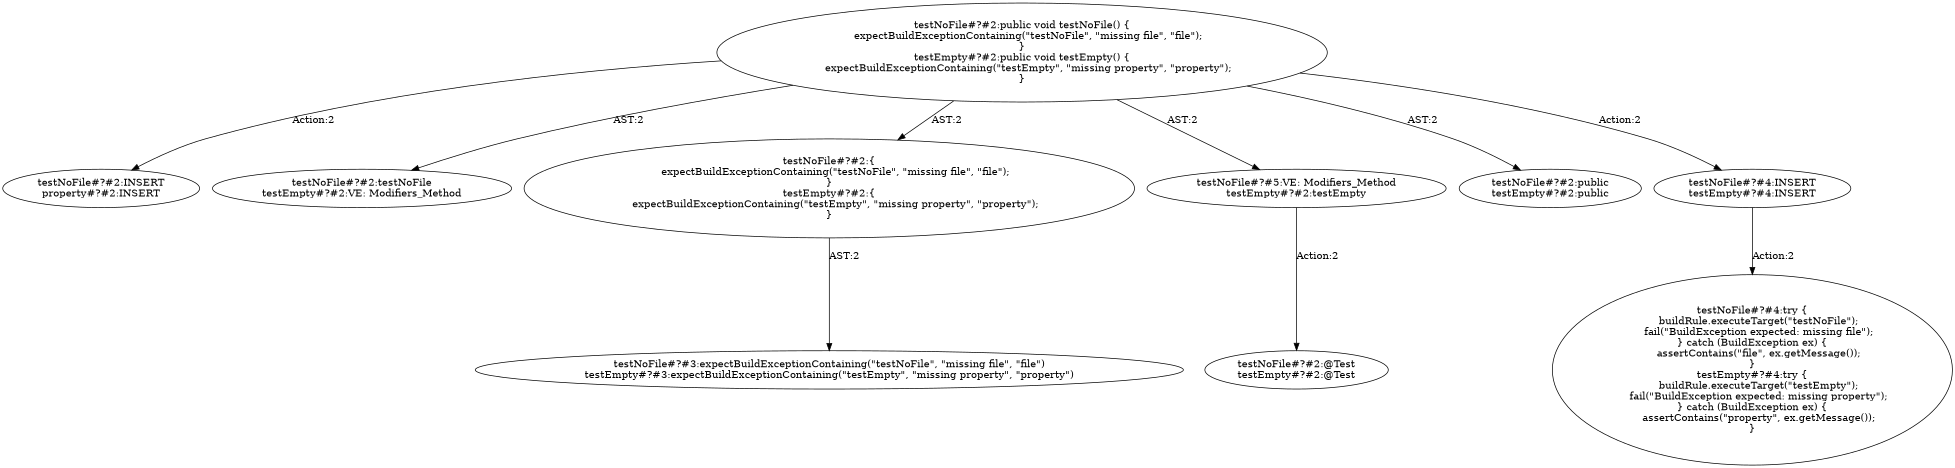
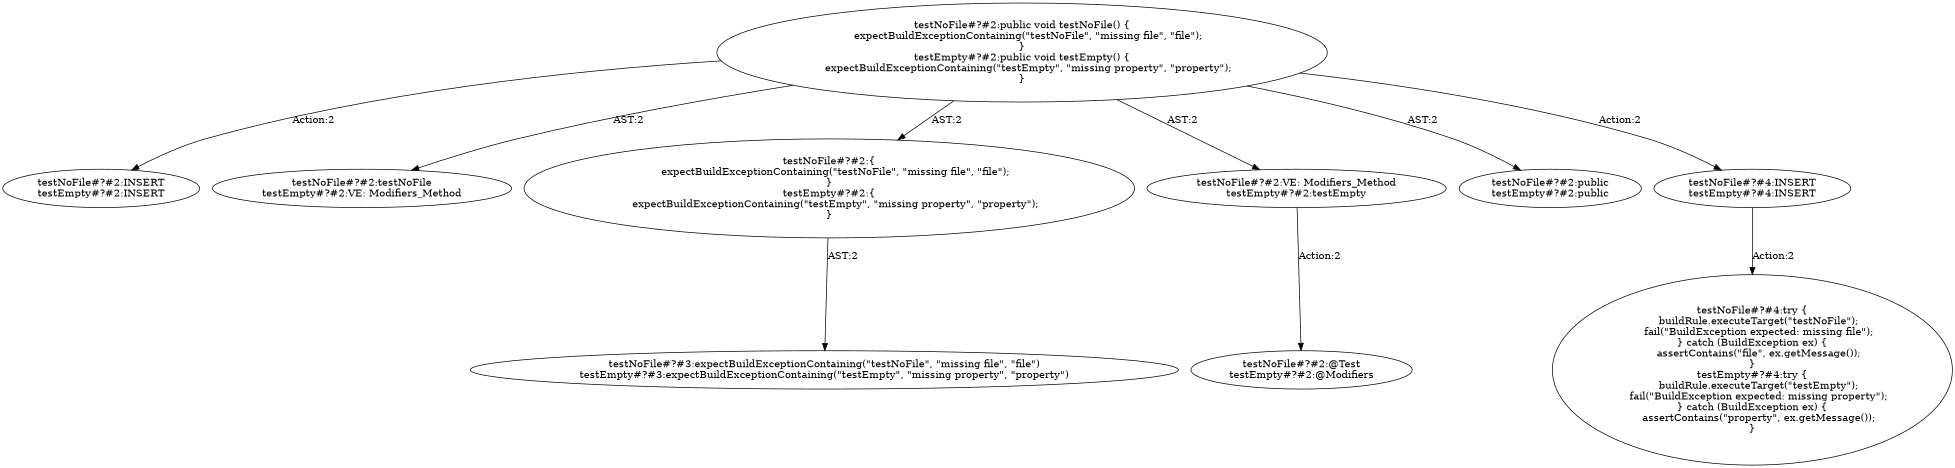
node "testNoFile#?#2:INSERT property#?#2:INSERT": label "testNoFile#?#2:INSERT property#?#2:INSERT" -> "testNoFile#?#2:INSERT testEmpty#?#2:INSERT"
node "testNoFile#?#5:VE: Modifiers_Method testEmpty#?#2:testEmpty": label "testNoFile#?#5:VE: Modifiers_Method testEmpty#?#2:testEmpty" -> "testNoFile#?#2:VE: Modifiers_Method testEmpty#?#2:testEmpty"
node "testNoFile#?#2:@Test testEmpty#?#2:@Test": label "testNoFile#?#2:@Test testEmpty#?#2:@Test" -> "testNoFile#?#2:@Test testEmpty#?#2:@Modifiers"
